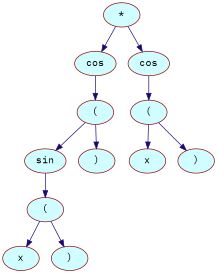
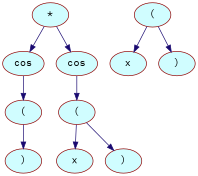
node "sin": removed
